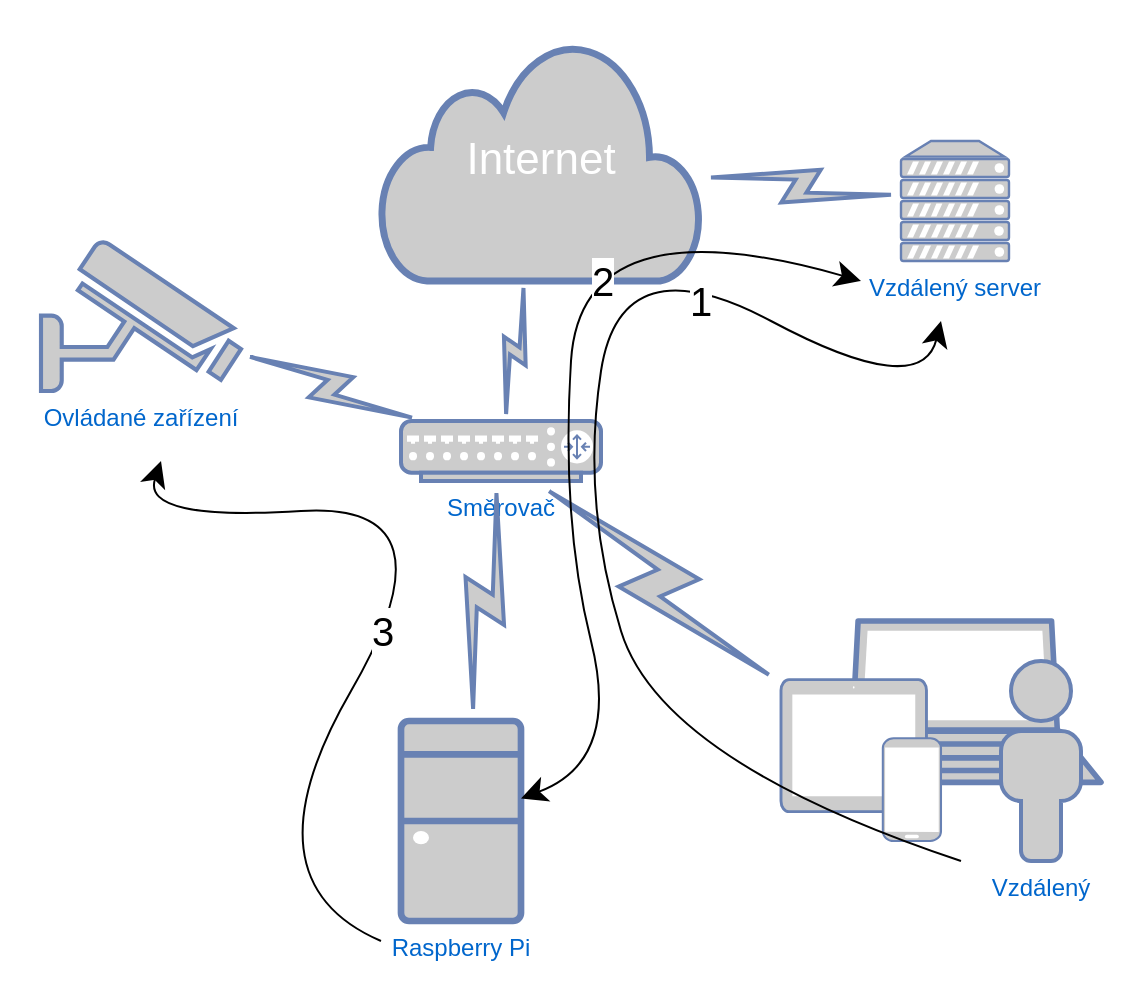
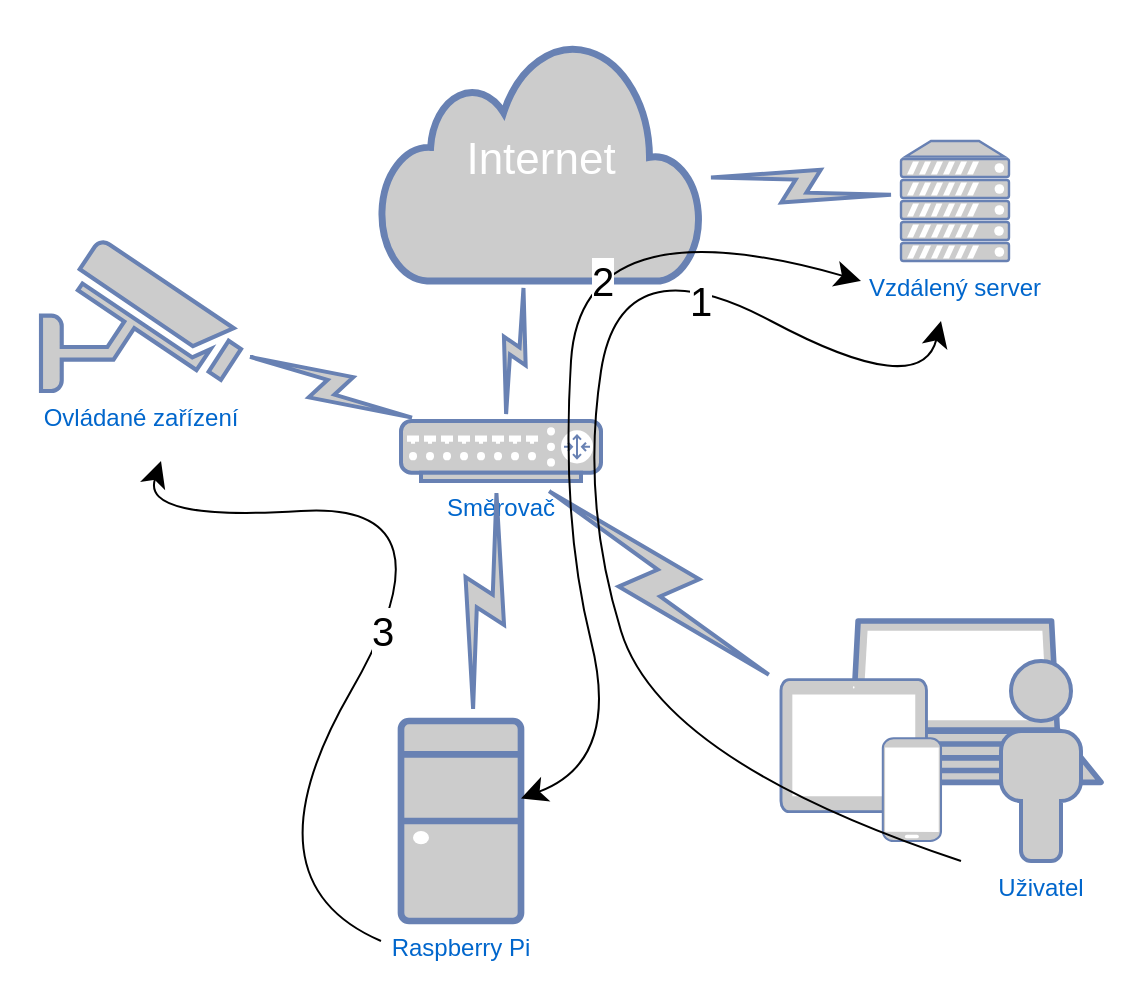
node "Vzdálený": label "Vzdálený" -> "Uživatel"
